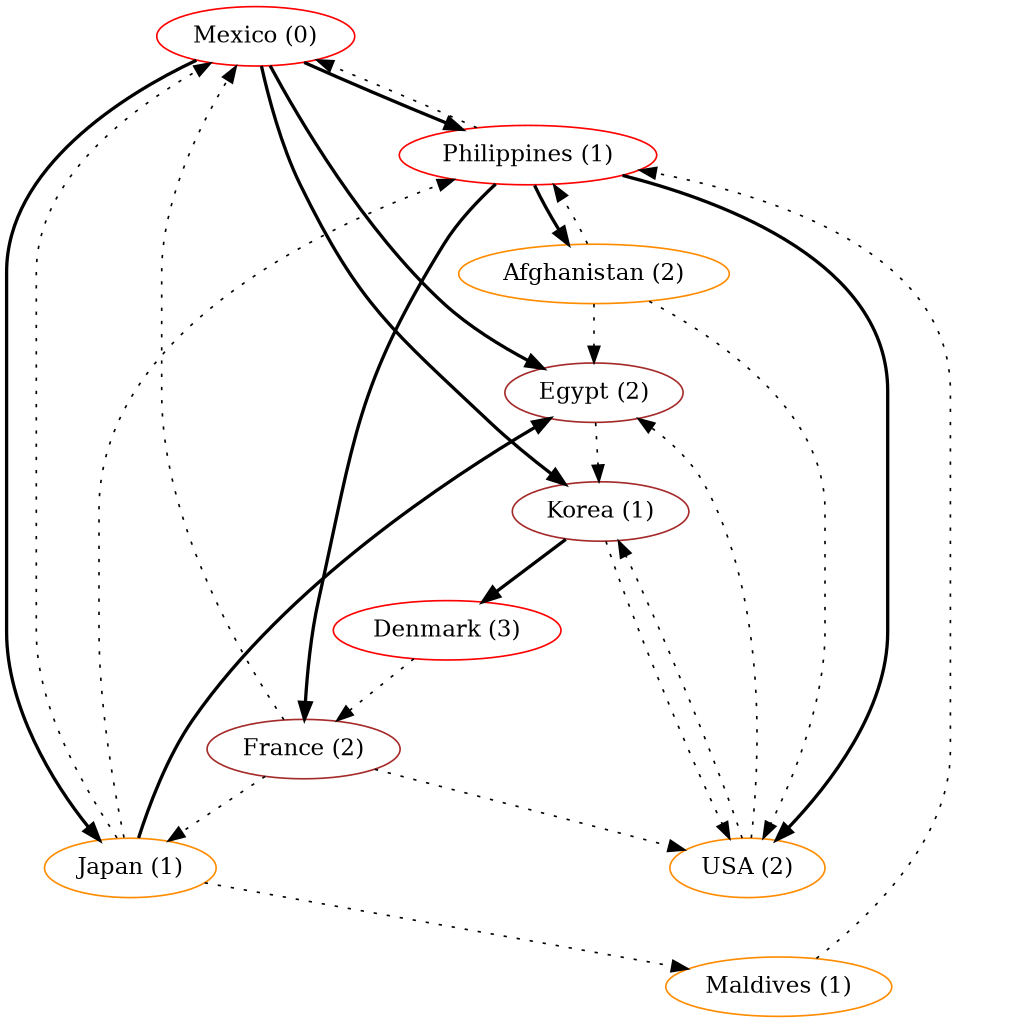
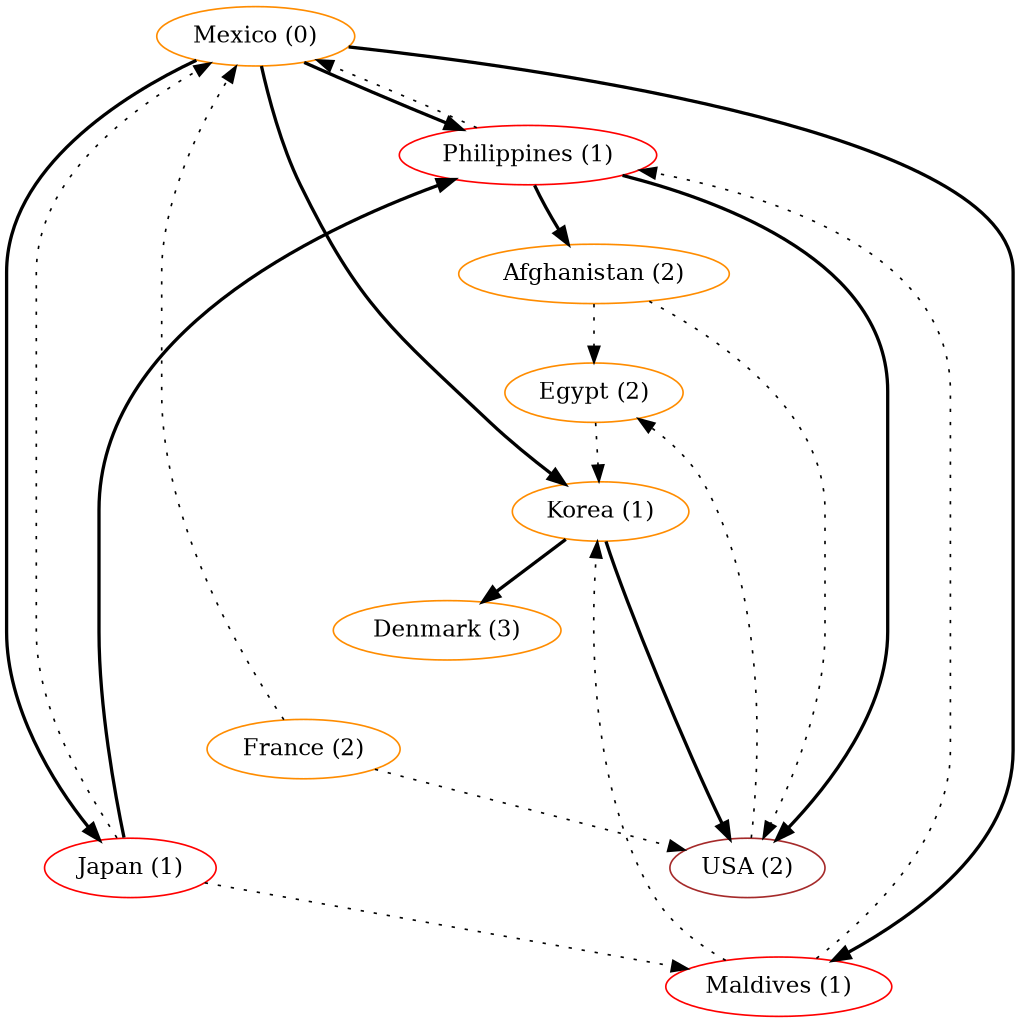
node "Mexico (0)": color red -> darkorange
edge "Afghanistan (2)" -> "Philippines (1)": removed
edge "Mexico (0)" -> "Egypt (2)": now "Mexico (0)" -> "Maldives (1)"
node "Egypt (2)": color brown -> darkorange
edge "Philippines (1)" -> "France (2)": removed
edge "Japan (1)" -> "Philippines (1)": style dotted -> bold
node "Korea (1)": color brown -> darkorange
edge "Japan (1)" -> "Egypt (2)": removed
node "Denmark (3)": color red -> darkorange
edge "Denmark (3)" -> "France (2)": removed
edge "Korea (1)" -> "USA (2)": style dotted -> bold
edge "USA (2)" -> "Korea (1)": now "Maldives (1)" -> "Korea (1)"
node "France (2)": color brown -> darkorange
edge "France (2)" -> "Japan (1)": removed
node "Japan (1)": color darkorange -> red
node "USA (2)": color darkorange -> brown
node "Maldives (1)": color darkorange -> red
